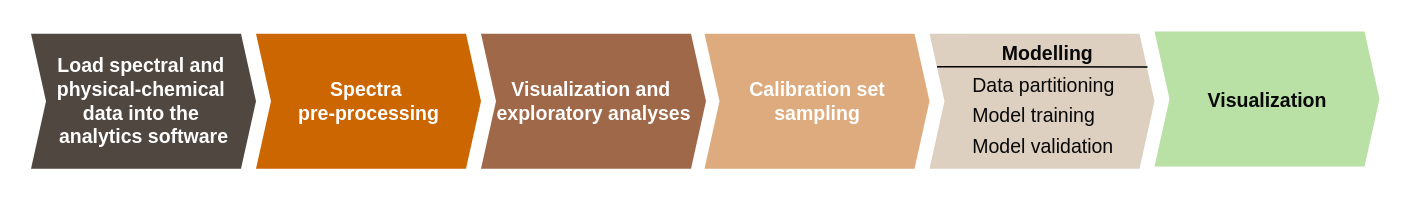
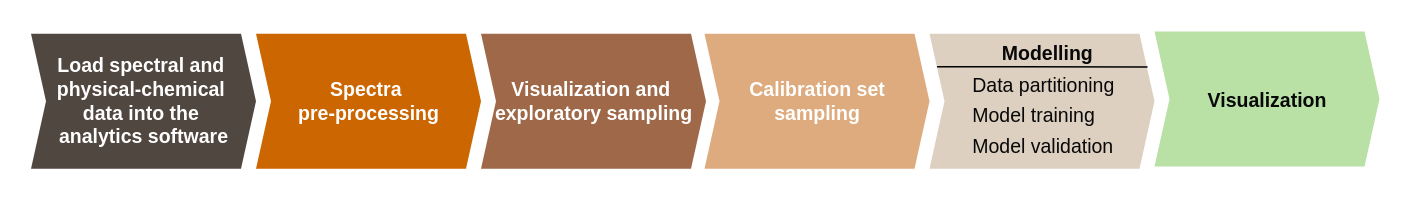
node "Visualization and exploratory analyses": label "Visualization and exploratory analyses" -> "Visualization and exploratory sampling"
